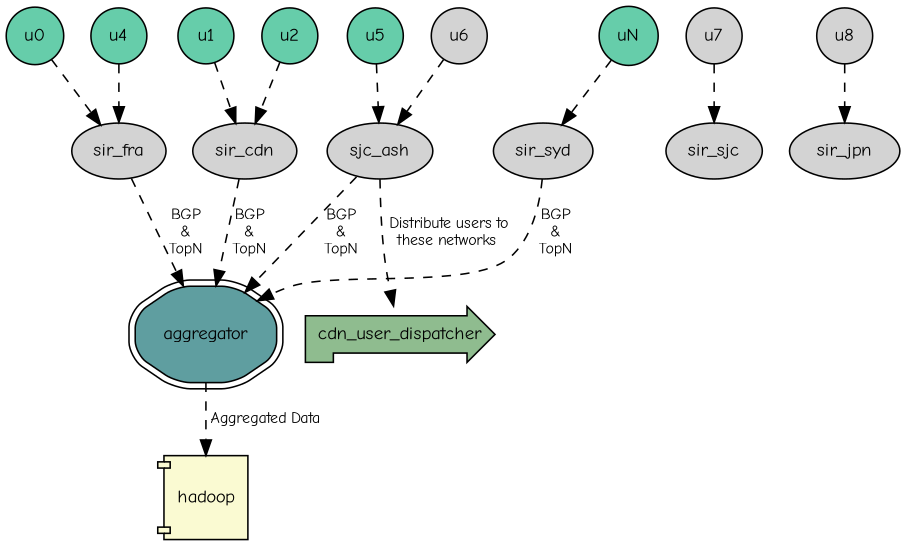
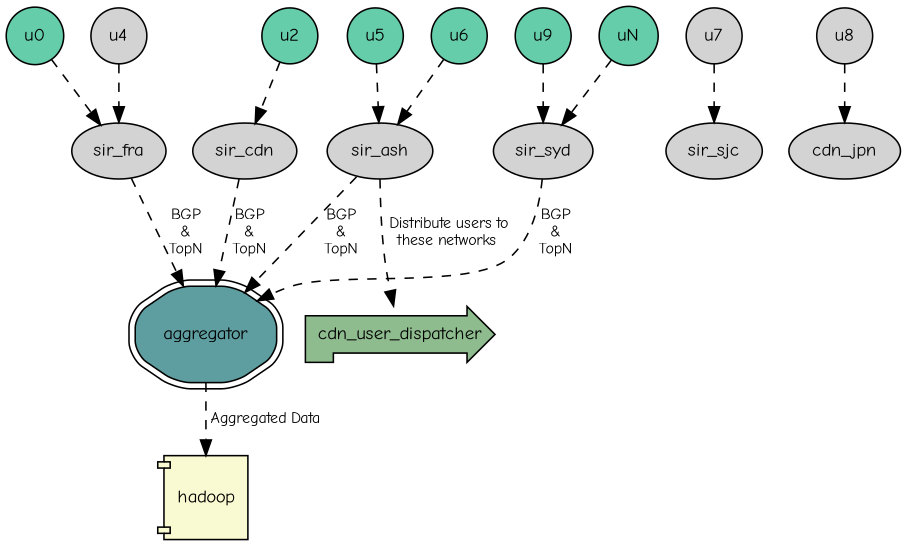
node "u4": fillcolor #66cdaa -> lightgrey
node "u1": removed
node "u6": fillcolor lightgrey -> #66cdaa
node "u9": added
node "sjc_ash": label "sjc_ash" -> "sir_ash"
node "sir_jpn": label "sir_jpn" -> "cdn_jpn"
